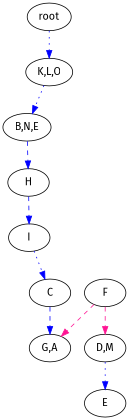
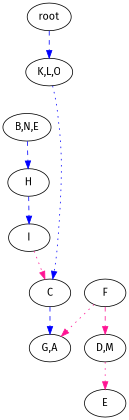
edge "root" -> "K,L,O": style dotted -> dashed
edge "K,L,O" -> "B,N,E": now "K,L,O" -> "C"
edge "I" -> "C": color blue -> deeppink
edge "F" -> "G,A": style dashed -> dotted
edge "D,M" -> "E": color blue -> deeppink
